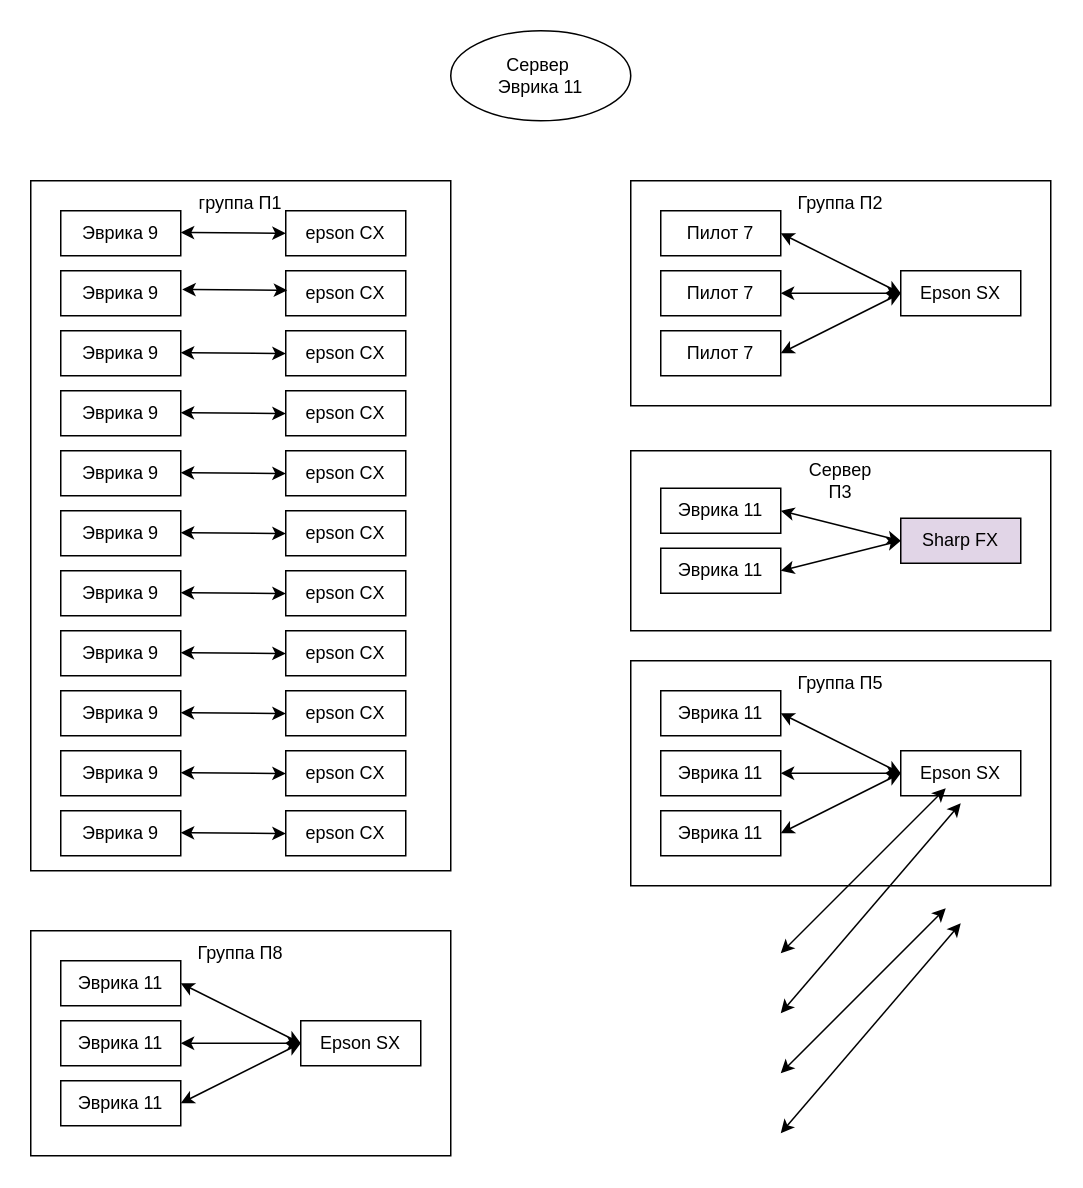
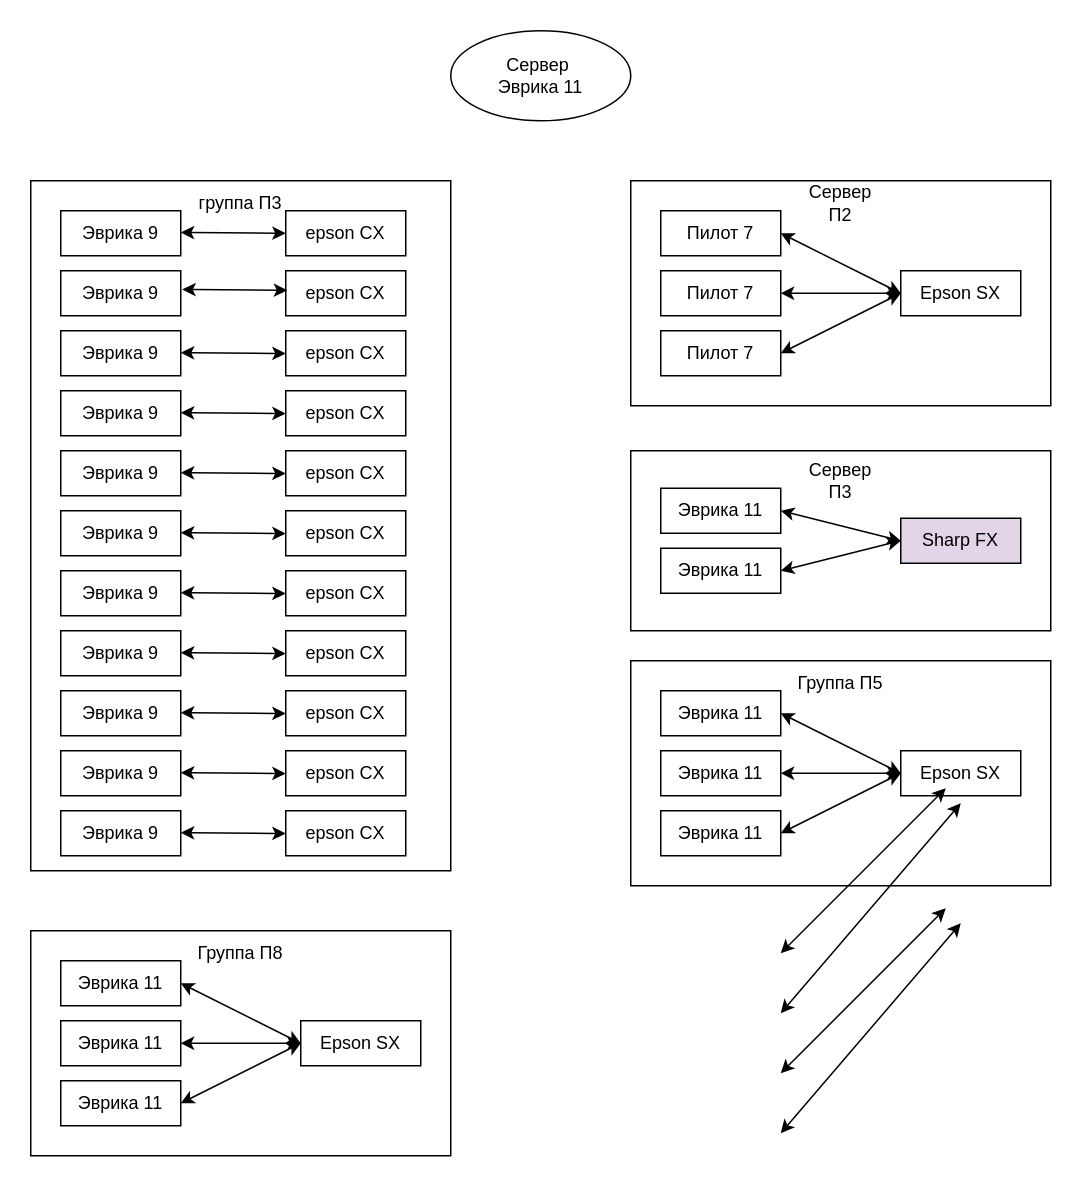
node "группа П1": label "группа П1" -> "группа П3"
node "Группа П2": label "Группа П2" -> "Сервер П2"
